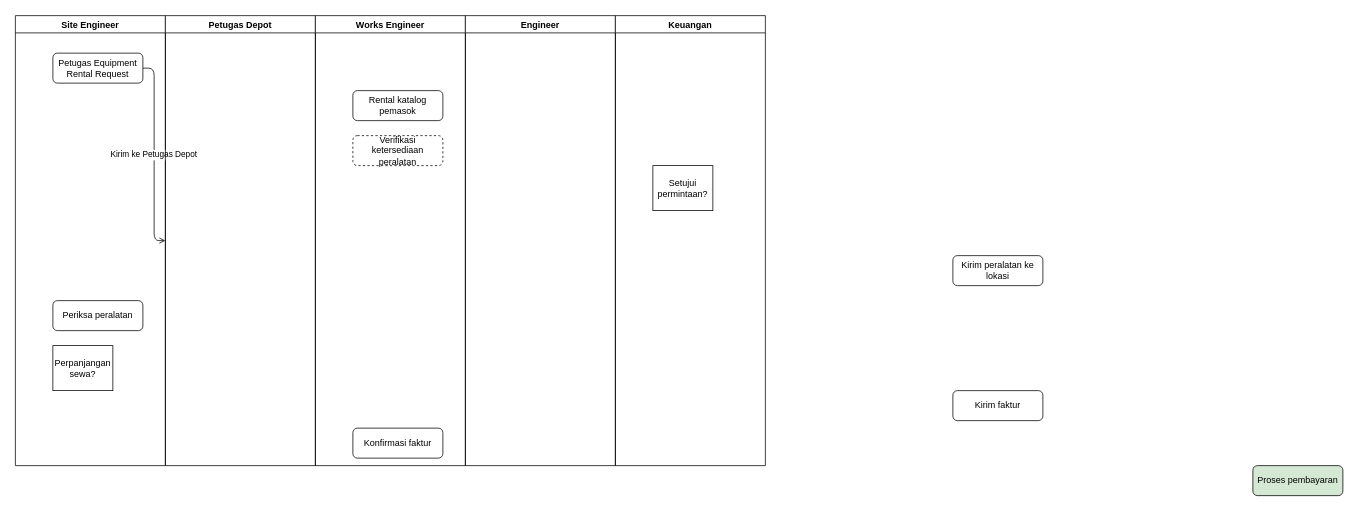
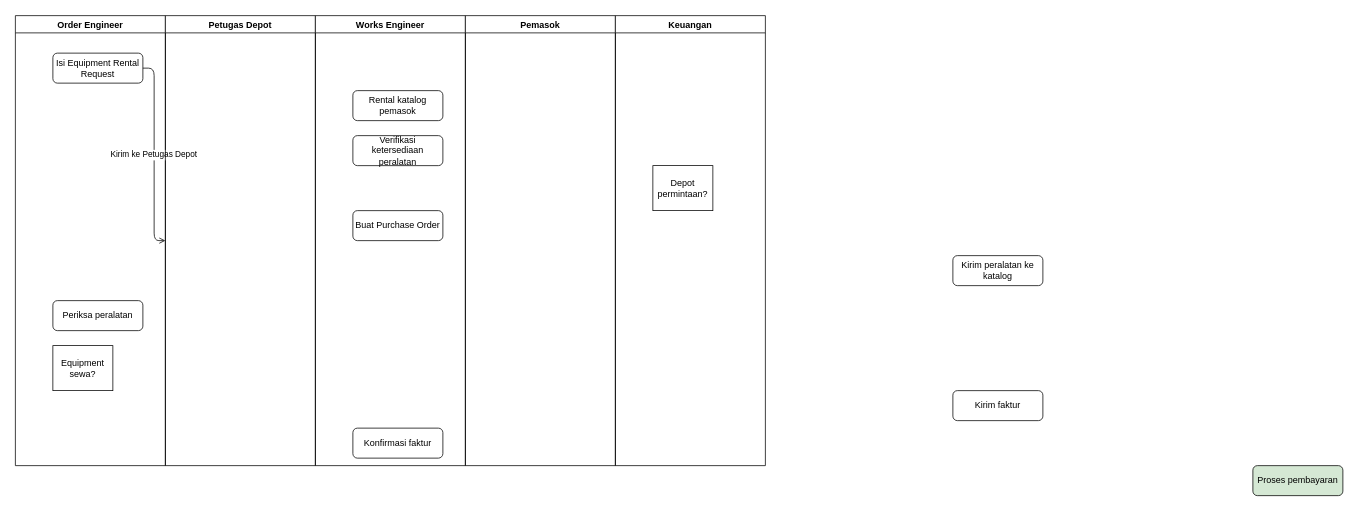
node "Site Engineer": label "Site Engineer" -> "Order Engineer"
node "Engineer": label "Engineer" -> "Pemasok"
node "Petugas Equipment Rental Request": label "Petugas Equipment Rental Request" -> "Isi Equipment Rental Request"
node "Verifikasi ketersediaan peralatan": style dashed -> solid
node "Setujui permintaan?": label "Setujui permintaan?" -> "Depot permintaan?"
node "Buat Purchase Order": added
node "Kirim peralatan ke lokasi": label "Kirim peralatan ke lokasi" -> "Kirim peralatan ke katalog"
node "Perpanjangan sewa?": label "Perpanjangan sewa?" -> "Equipment sewa?"
